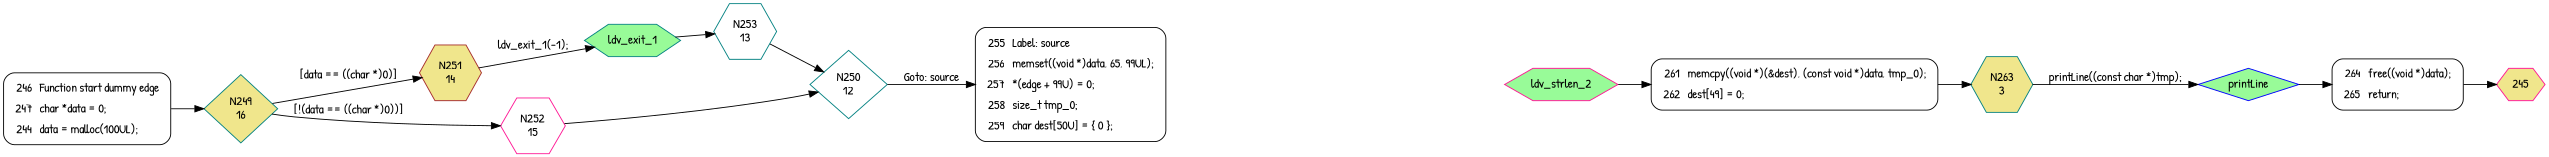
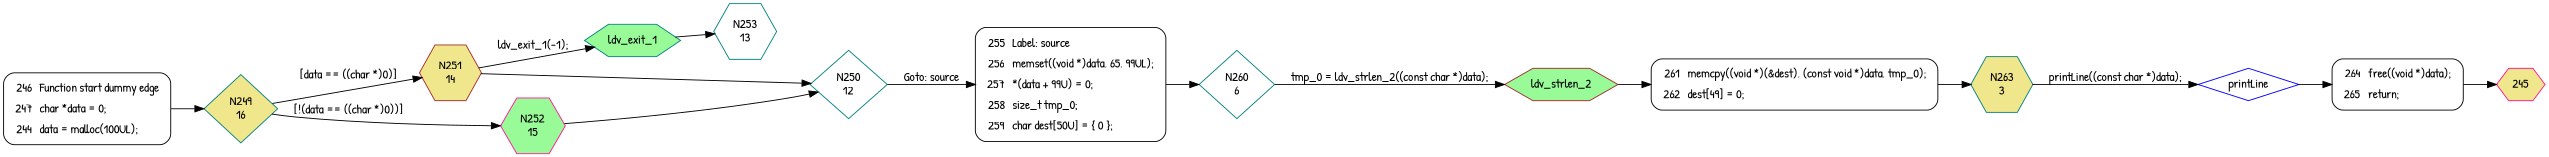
edge "N253 13" -> "N250 12": now "N251 14" -> "N250 12"
edge "N263 3" -> "printLine": label "printLine((const char *)tmp);" -> "printLine((const char *)data);"
node "255": text "*(edge + 99U) = 0;" -> "*(data + 99U) = 0;"
node "N260 6": added
node "ldv_strlen_2": color deeppink -> brown
node "printLine": fillcolor palegreen -> white
node "N252 15": fillcolor white -> palegreen
